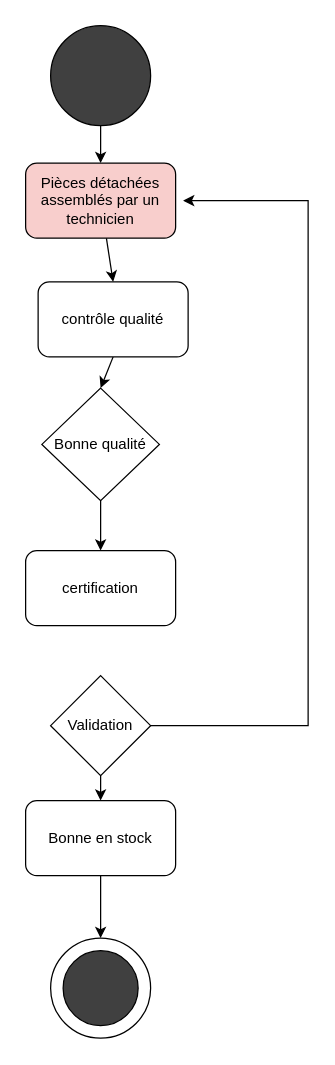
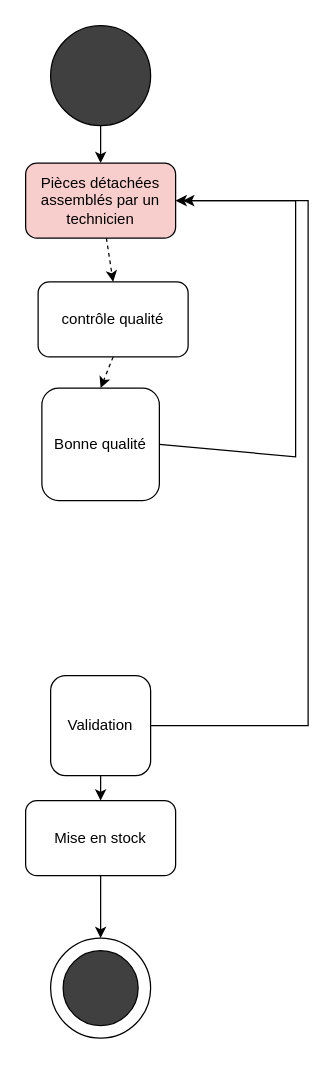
edge "Pièces détachées assemblés par un technicien" -> "contrôle qualité": style solid -> dashed
edge "contrôle qualité" -> "Bonne qualité": style solid -> dashed
edge "Bonne qualité" -> "Pièces détachées assemblés par un technicien": added
node "Bonne qualité": shape diamond -> rounded rectangle
edge "Bonne qualité" -> "certification": removed
node "certification": removed
node "Validation": shape diamond -> rounded rectangle
node "Bonne en stock": label "Bonne en stock" -> "Mise en stock"
